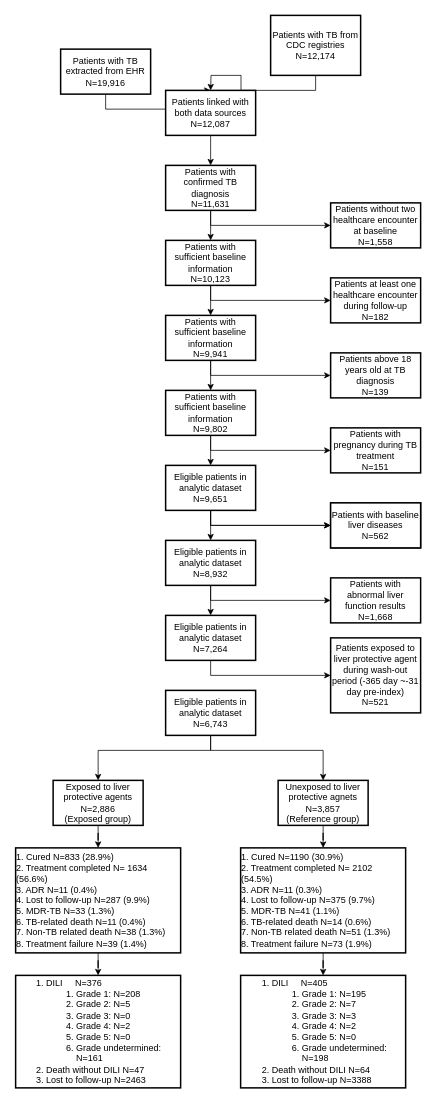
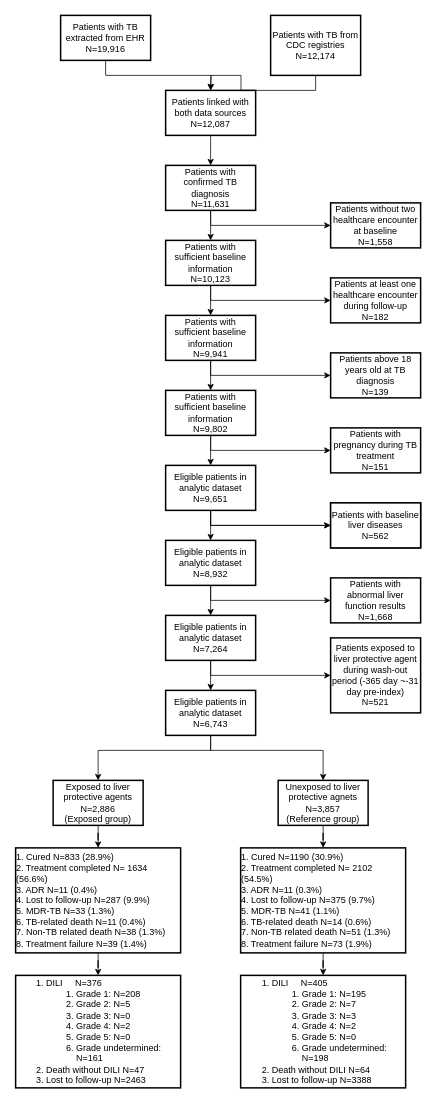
node "Patients with TB extracted from EHR N=19,916": moved (105, 72) -> (105, 38)
edge "Eligible patients in analytic dataset N=7,264" -> "Eligible patients in analytic dataset N=6,743": added
